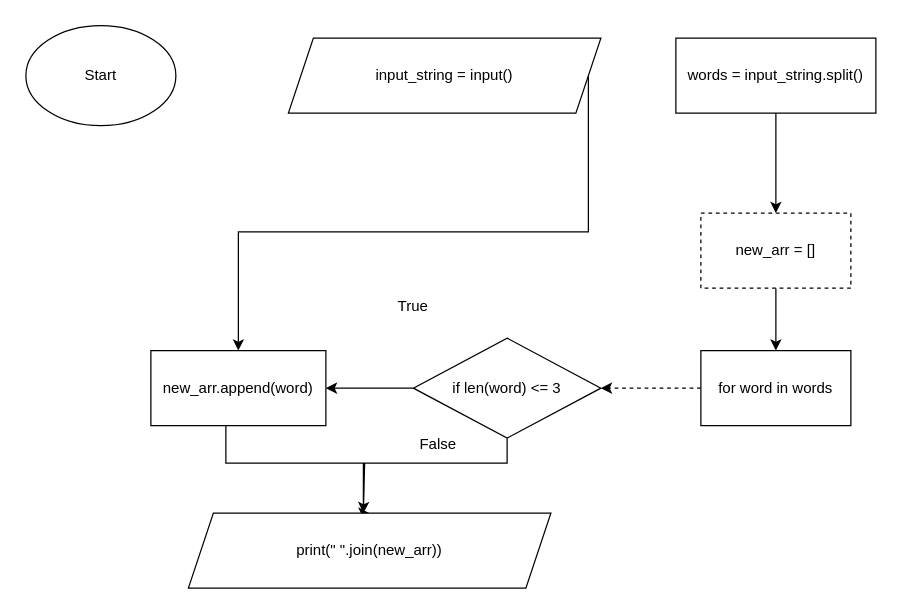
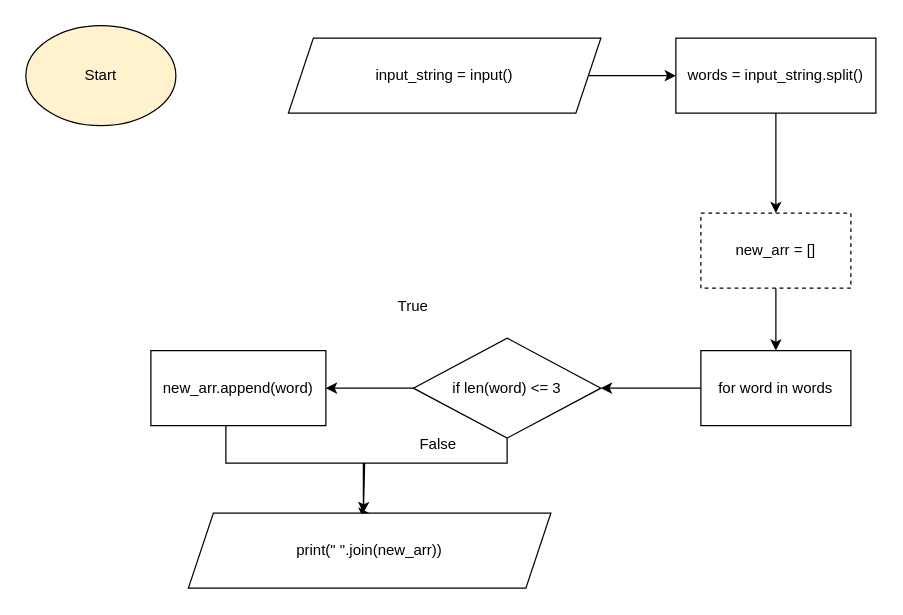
node "Start": fillcolor #ffffff -> #fff2cc
edge "input_string = input()" -> "new_arr.append(word)": now "input_string = input()" -> "words = input_string.split()"
edge "for word in words" -> "if len(word) <= 3": style dashed -> solid
